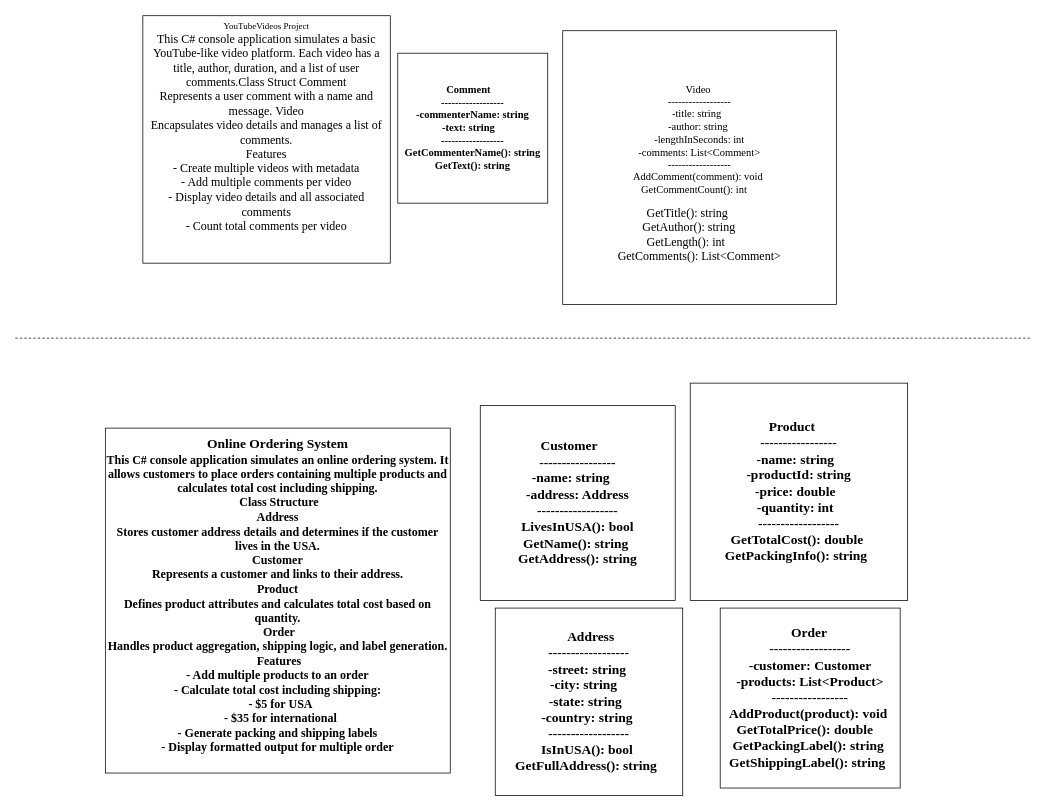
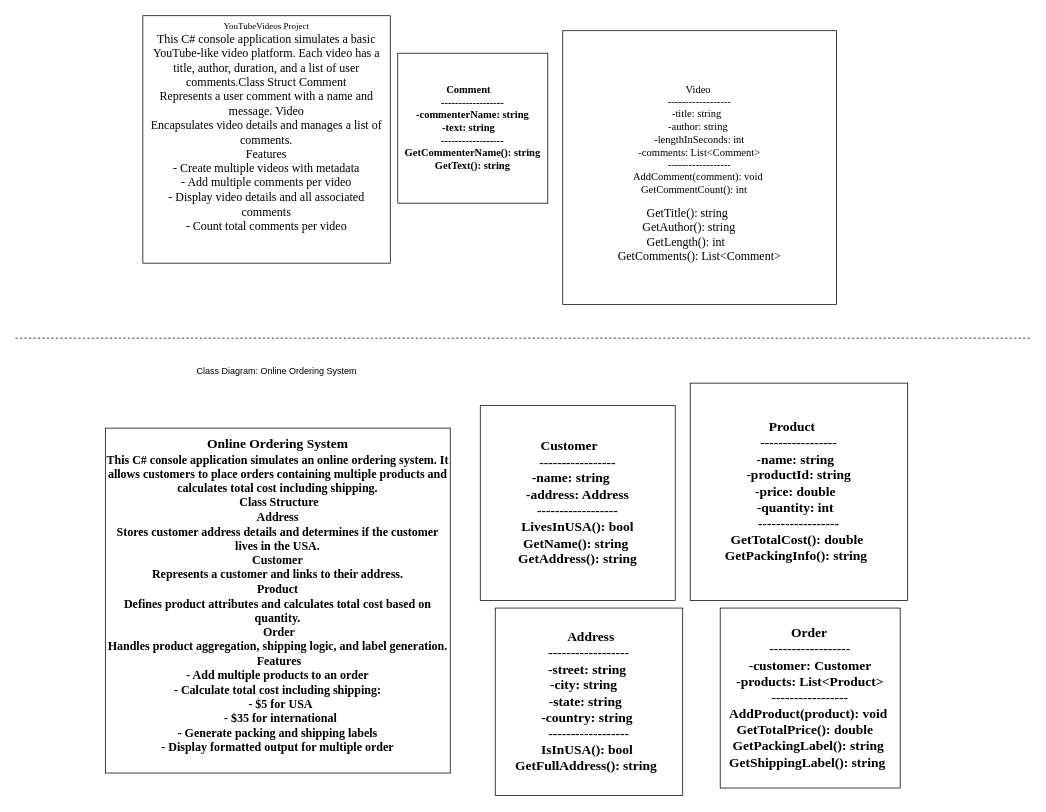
node "Class Diagram: Online Ordering System": added
